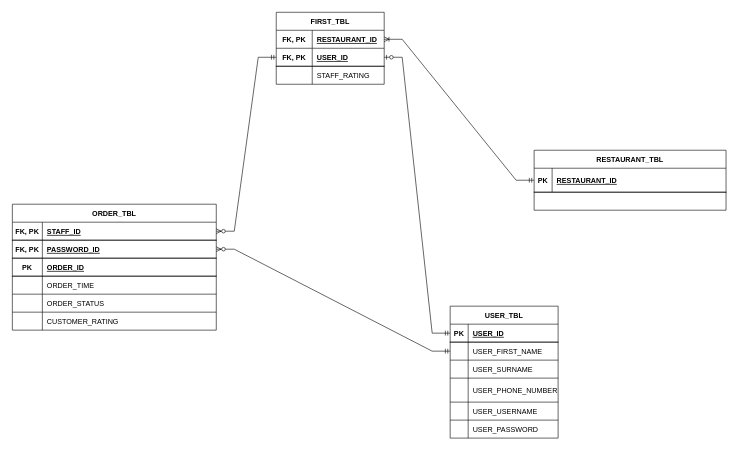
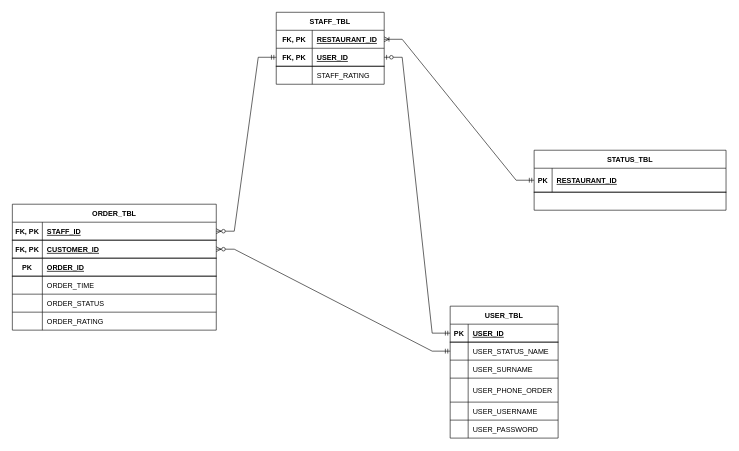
node "FIRST_TBL": label "FIRST_TBL" -> "STAFF_TBL"
node "RESTAURANT_TBL": label "RESTAURANT_TBL" -> "STATUS_TBL"
node "PASSWORD_ID": label "PASSWORD_ID" -> "CUSTOMER_ID"
node "CUSTOMER_RATING": label "CUSTOMER_RATING" -> "ORDER_RATING"
node "USER_FIRST_NAME": label "USER_FIRST_NAME" -> "USER_STATUS_NAME"
node "USER_PHONE_NUMBER": label "USER_PHONE_NUMBER" -> "USER_PHONE_ORDER"
